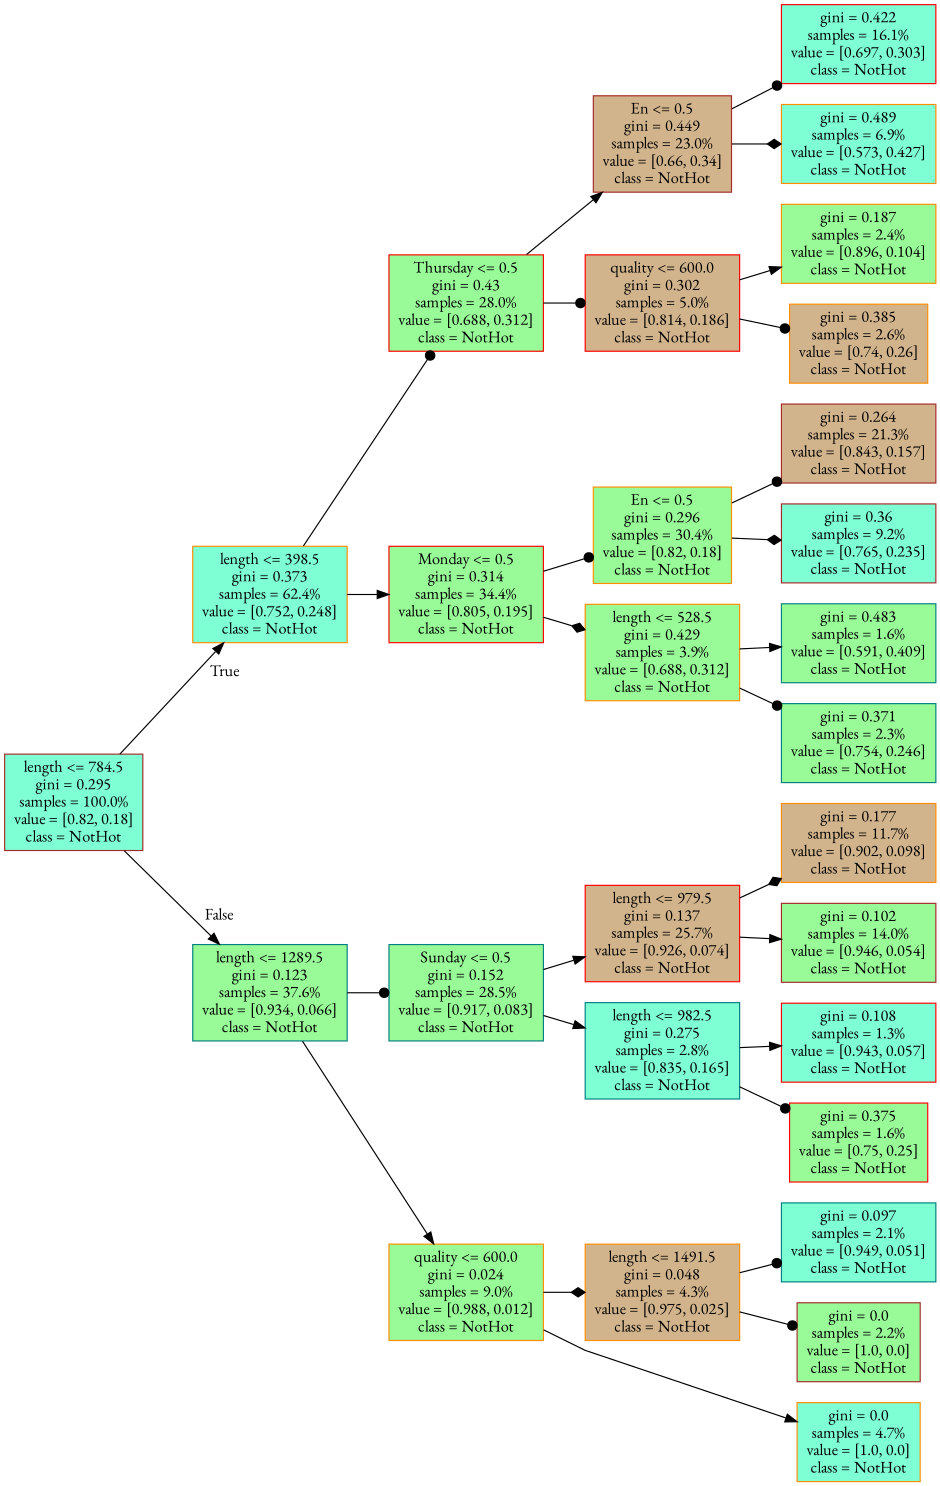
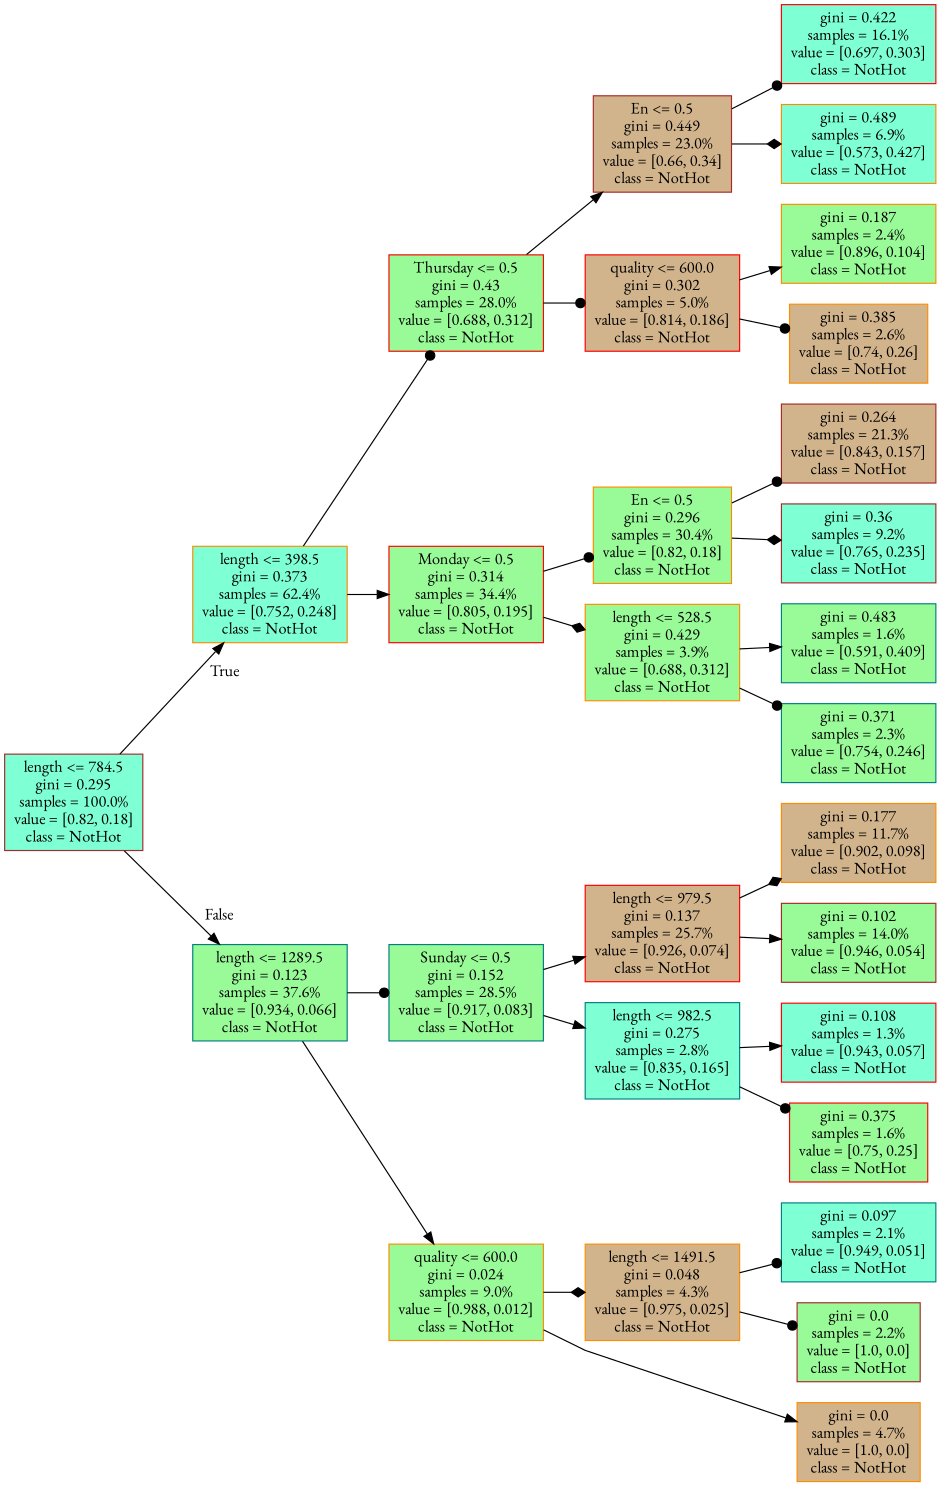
node "gini = 0.0 samples = 4.7% value = [1.0, 0.0] class = NotHot": fillcolor aquamarine -> tan
